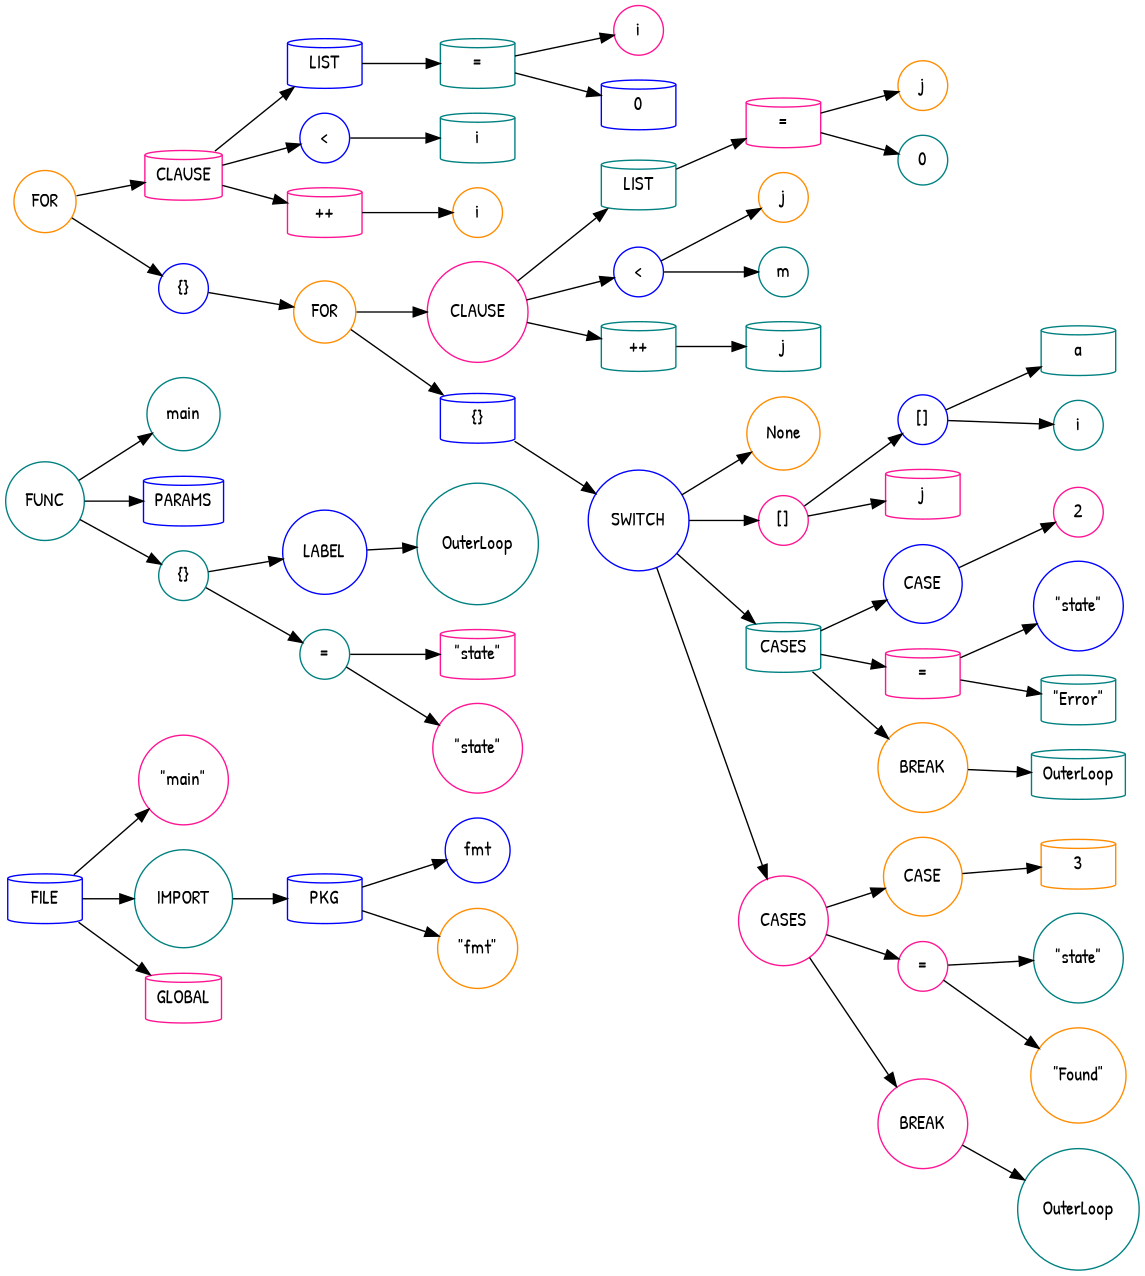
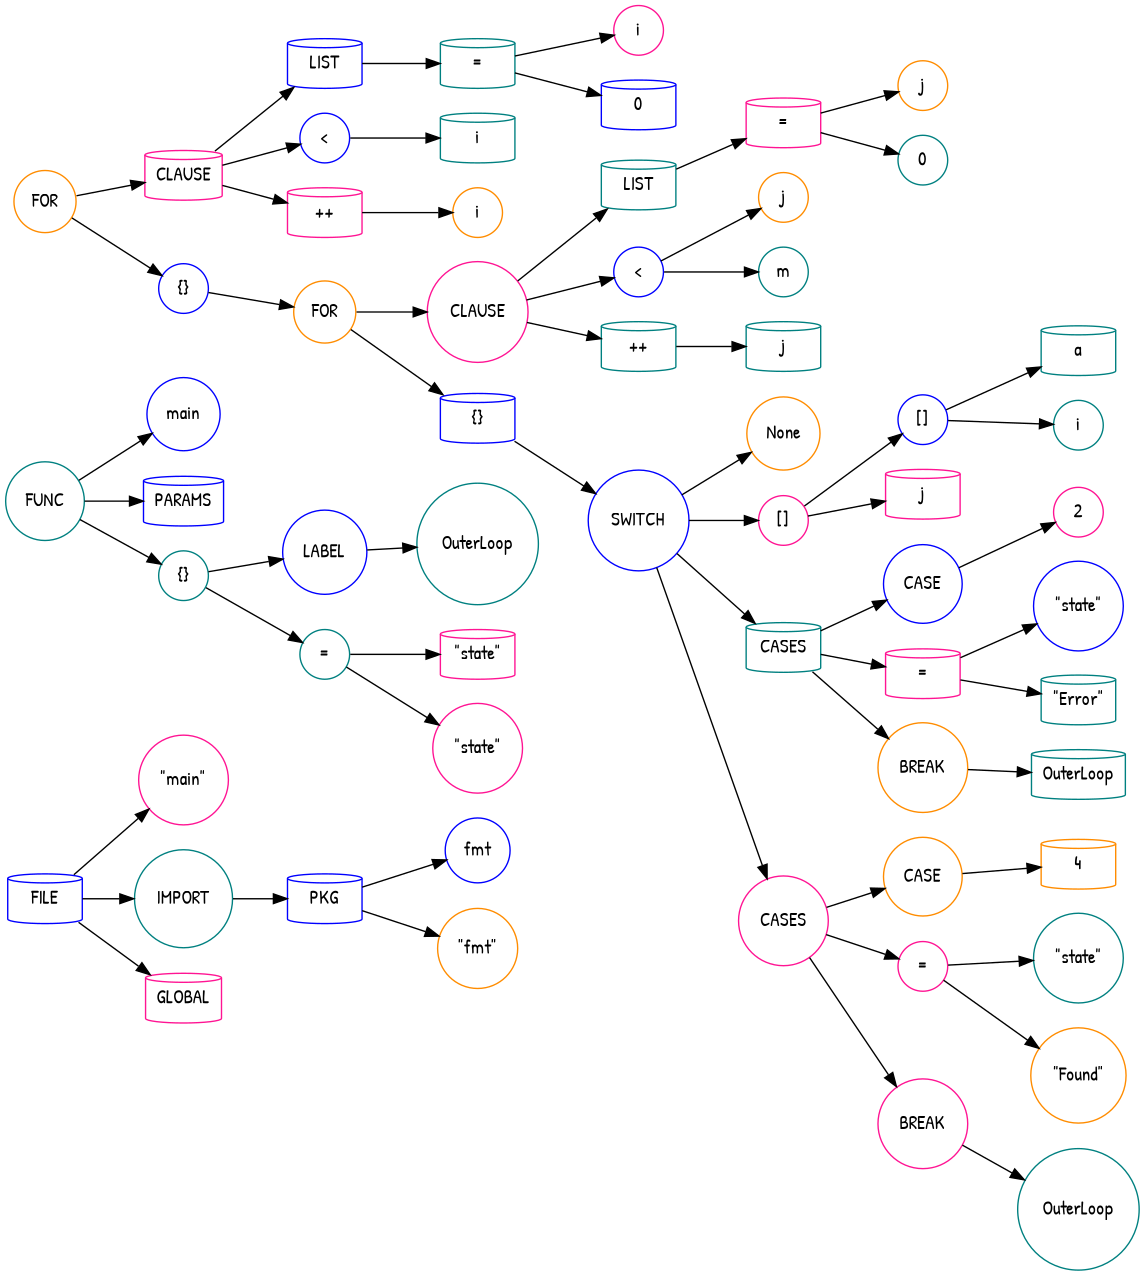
node "main": color teal -> blue
node "3": label "3" -> "4"
